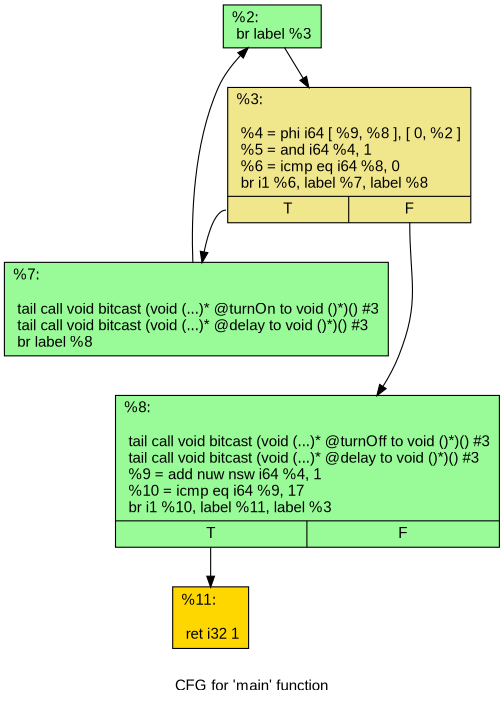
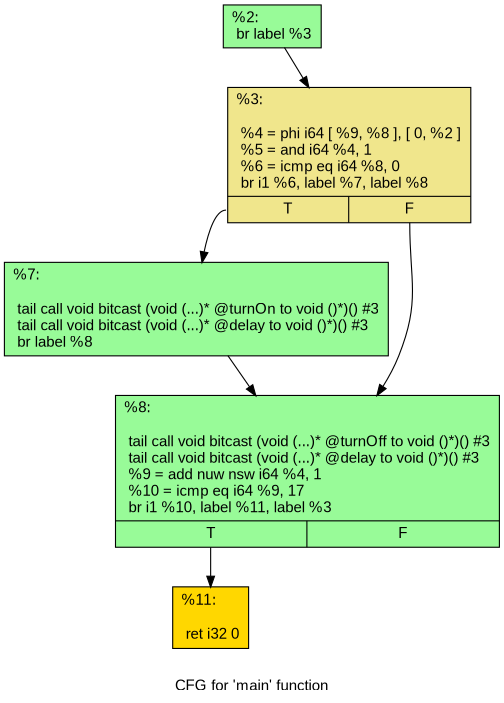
edge "%7:" -> "%2:": now "%7:" -> "%8:"
node "%11:": text "ret i32 1" -> "ret i32 0"
